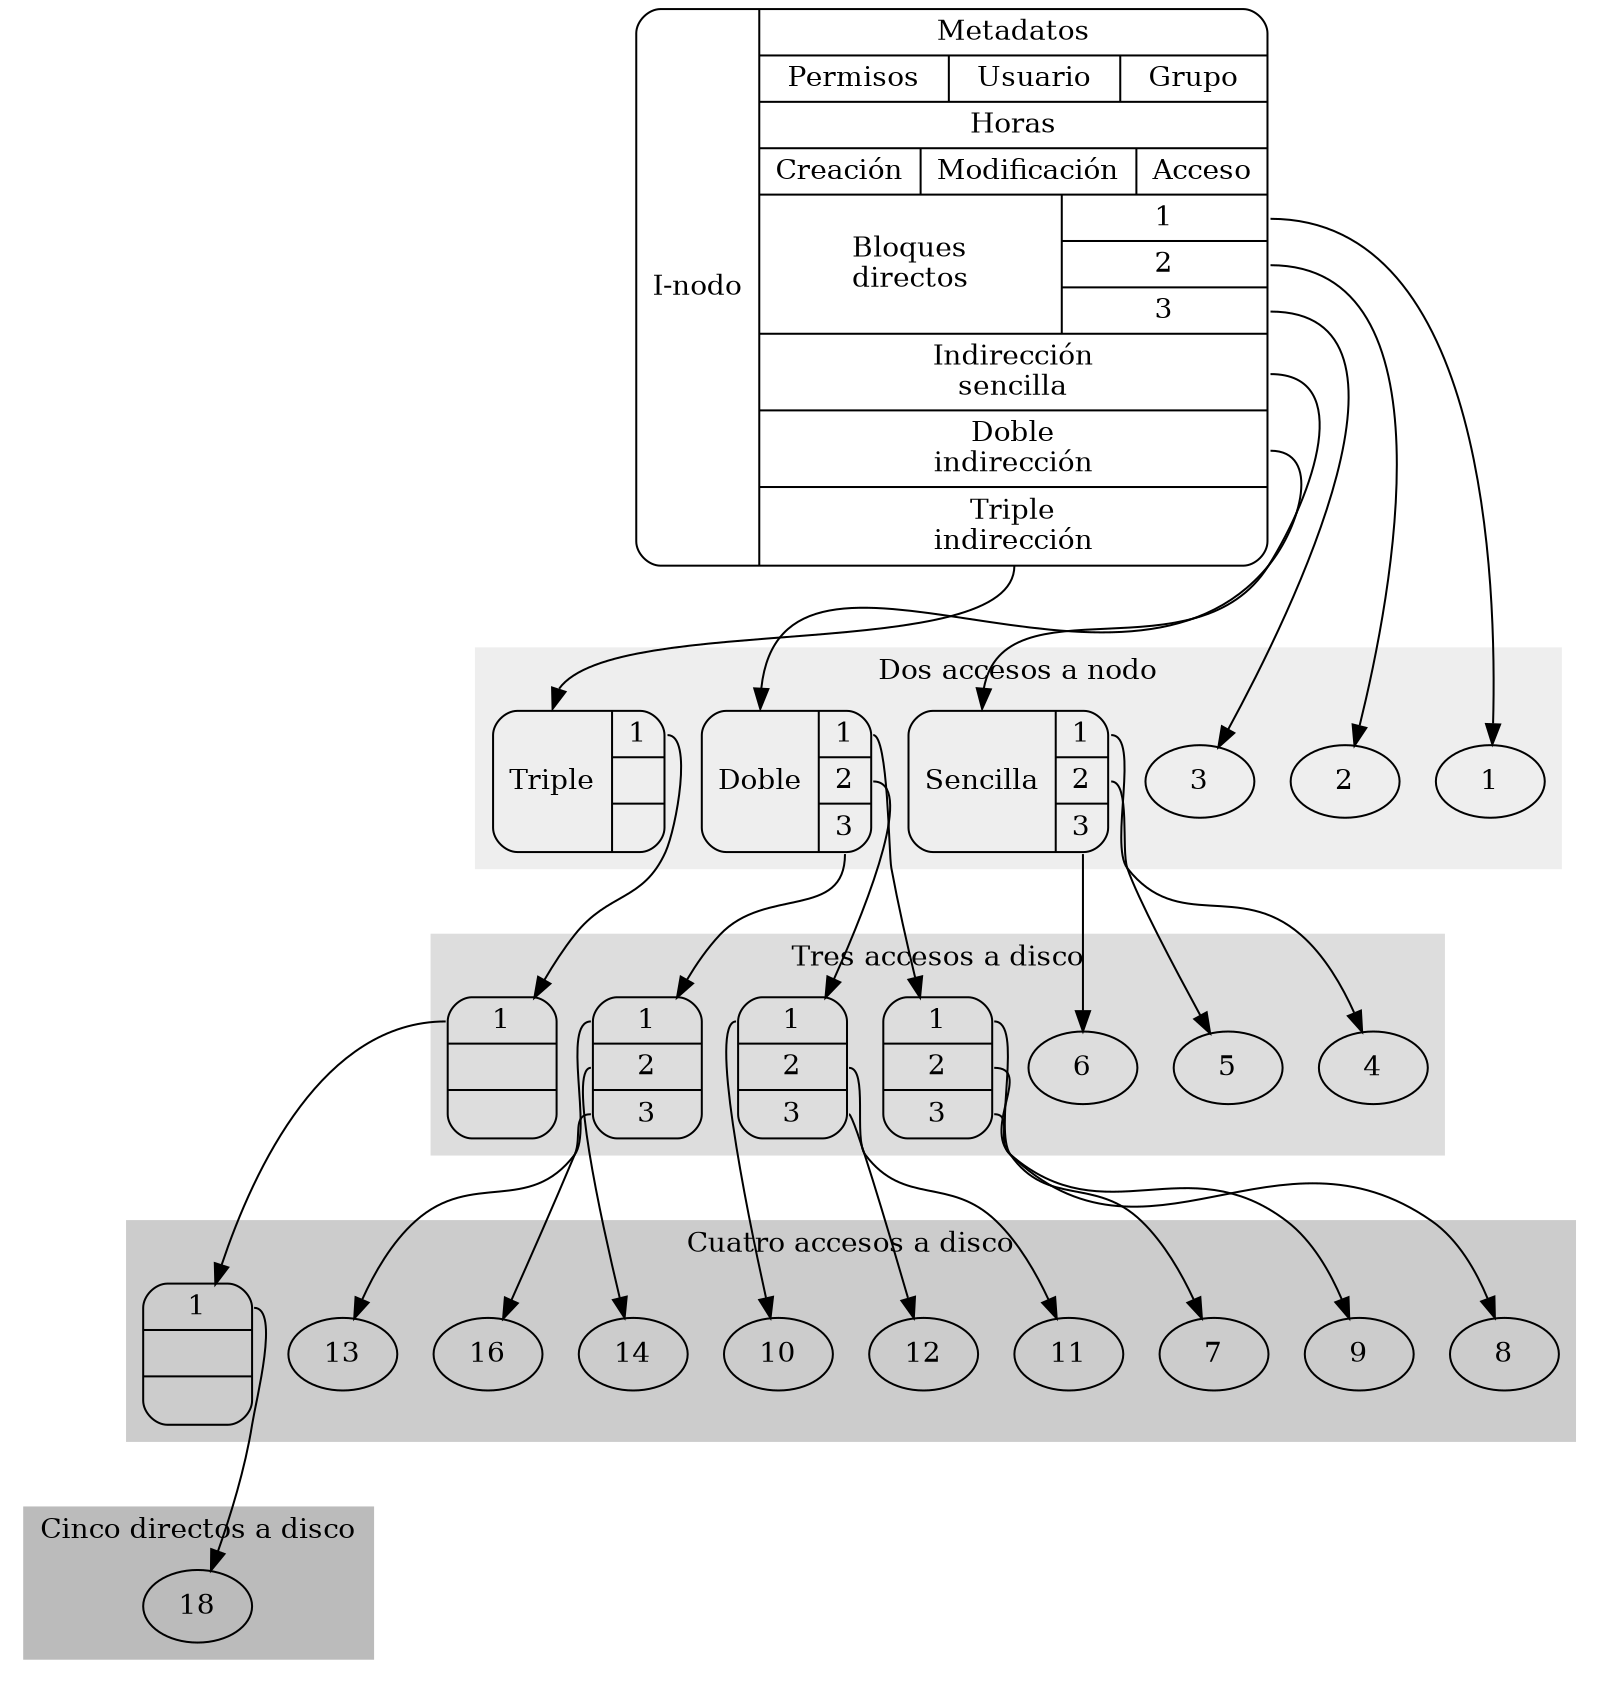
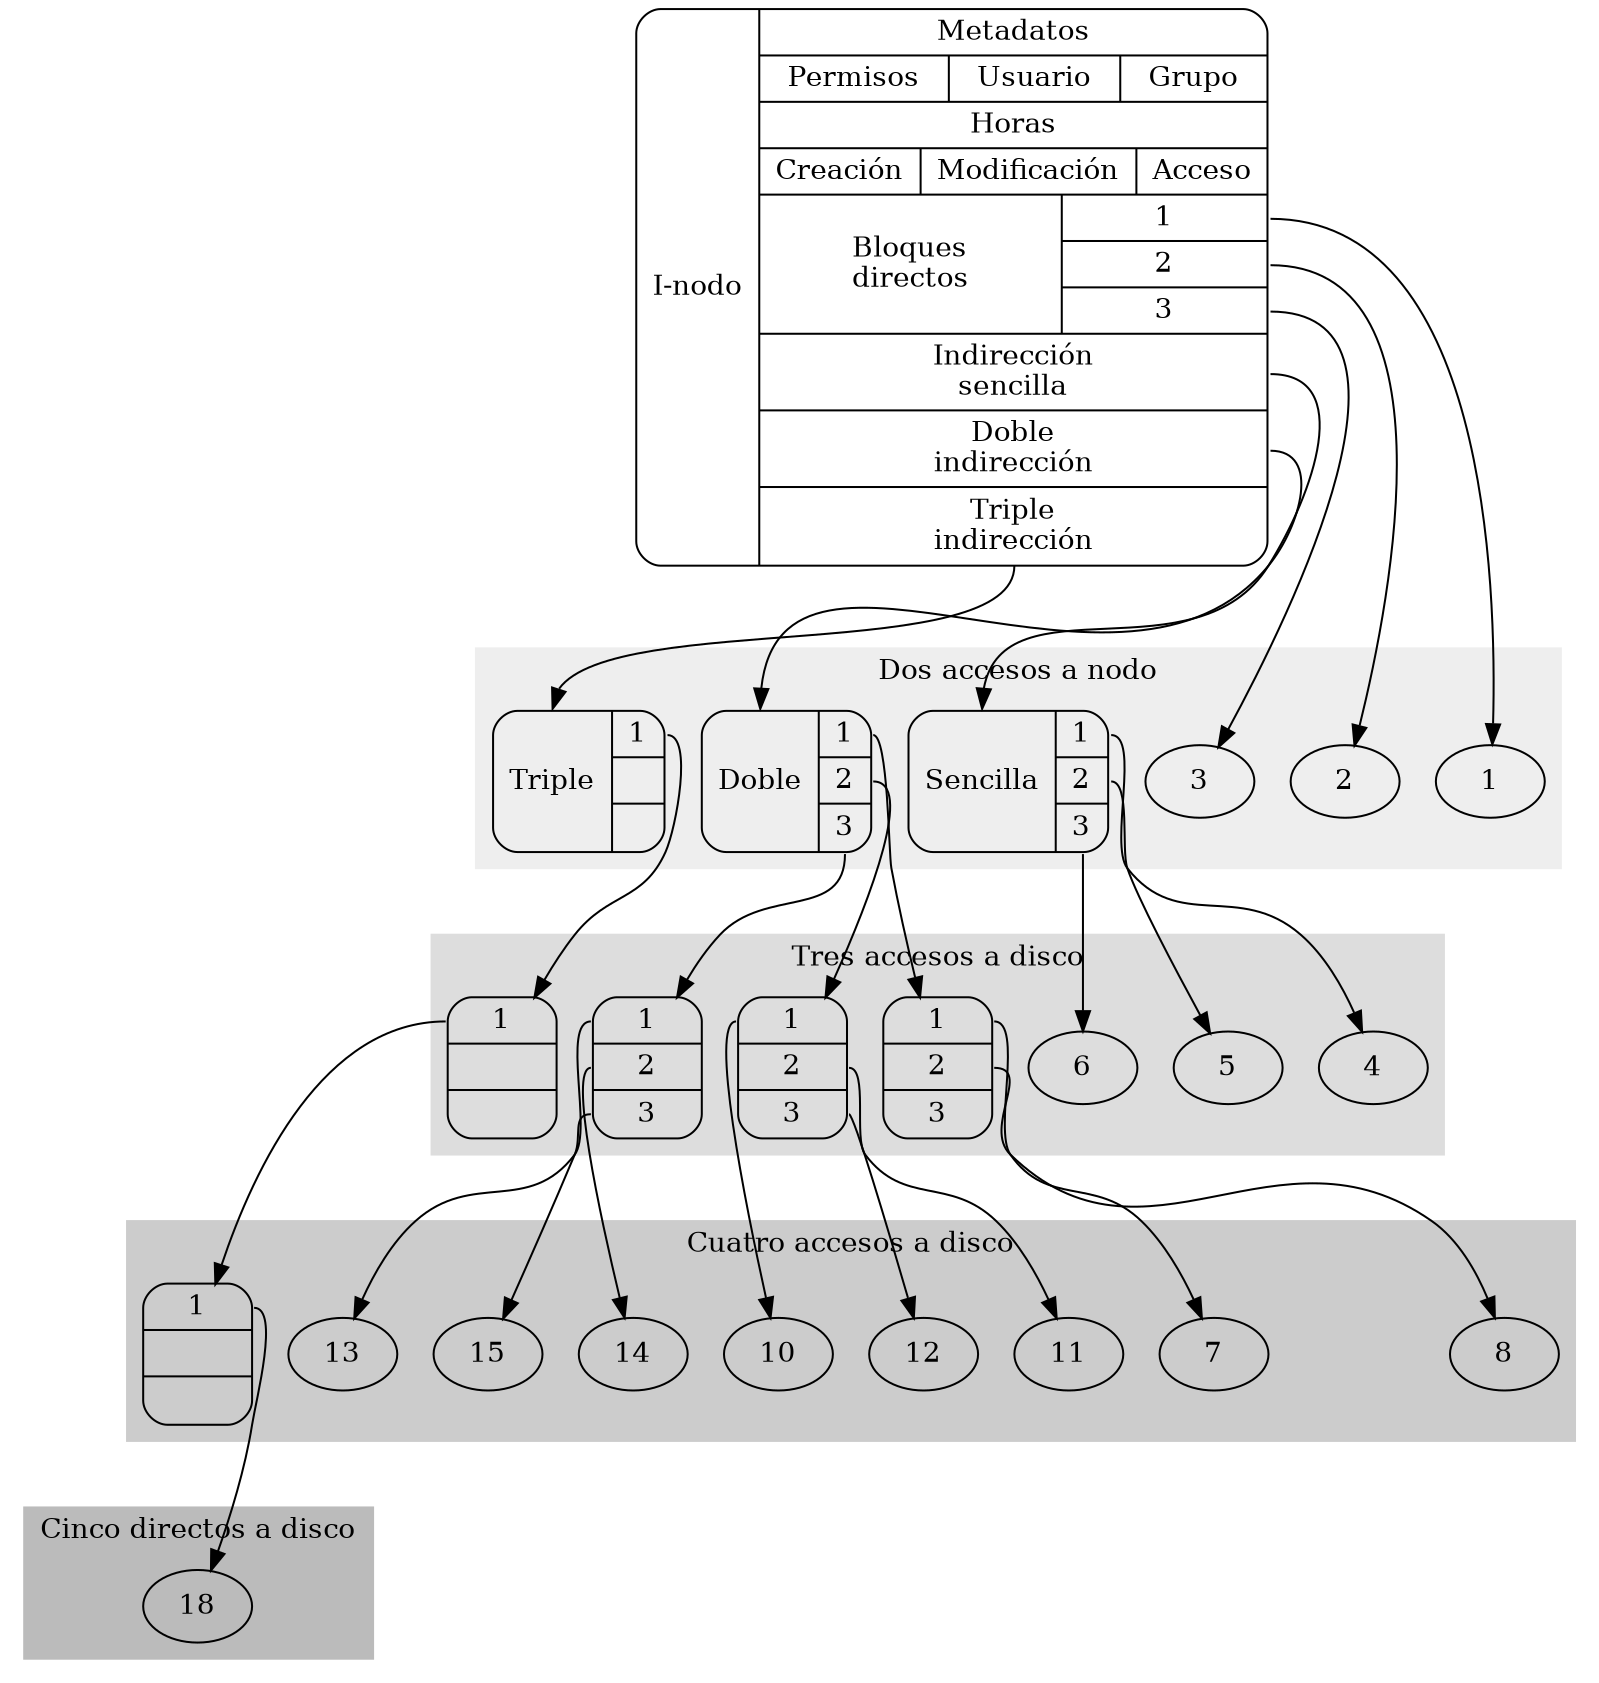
node "16": label "16" -> "15"
node "9": removed
